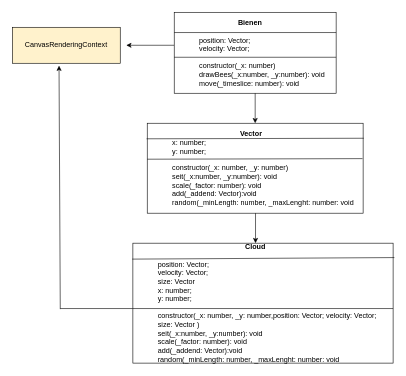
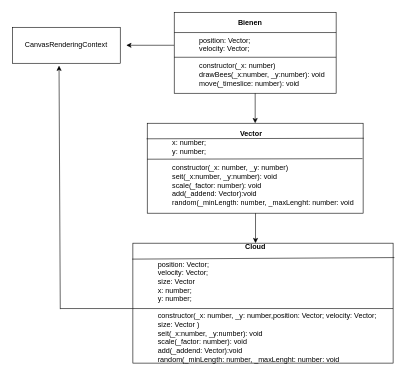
node "CanvasRenderingContext": fillcolor #fff2cc -> #ffffff
